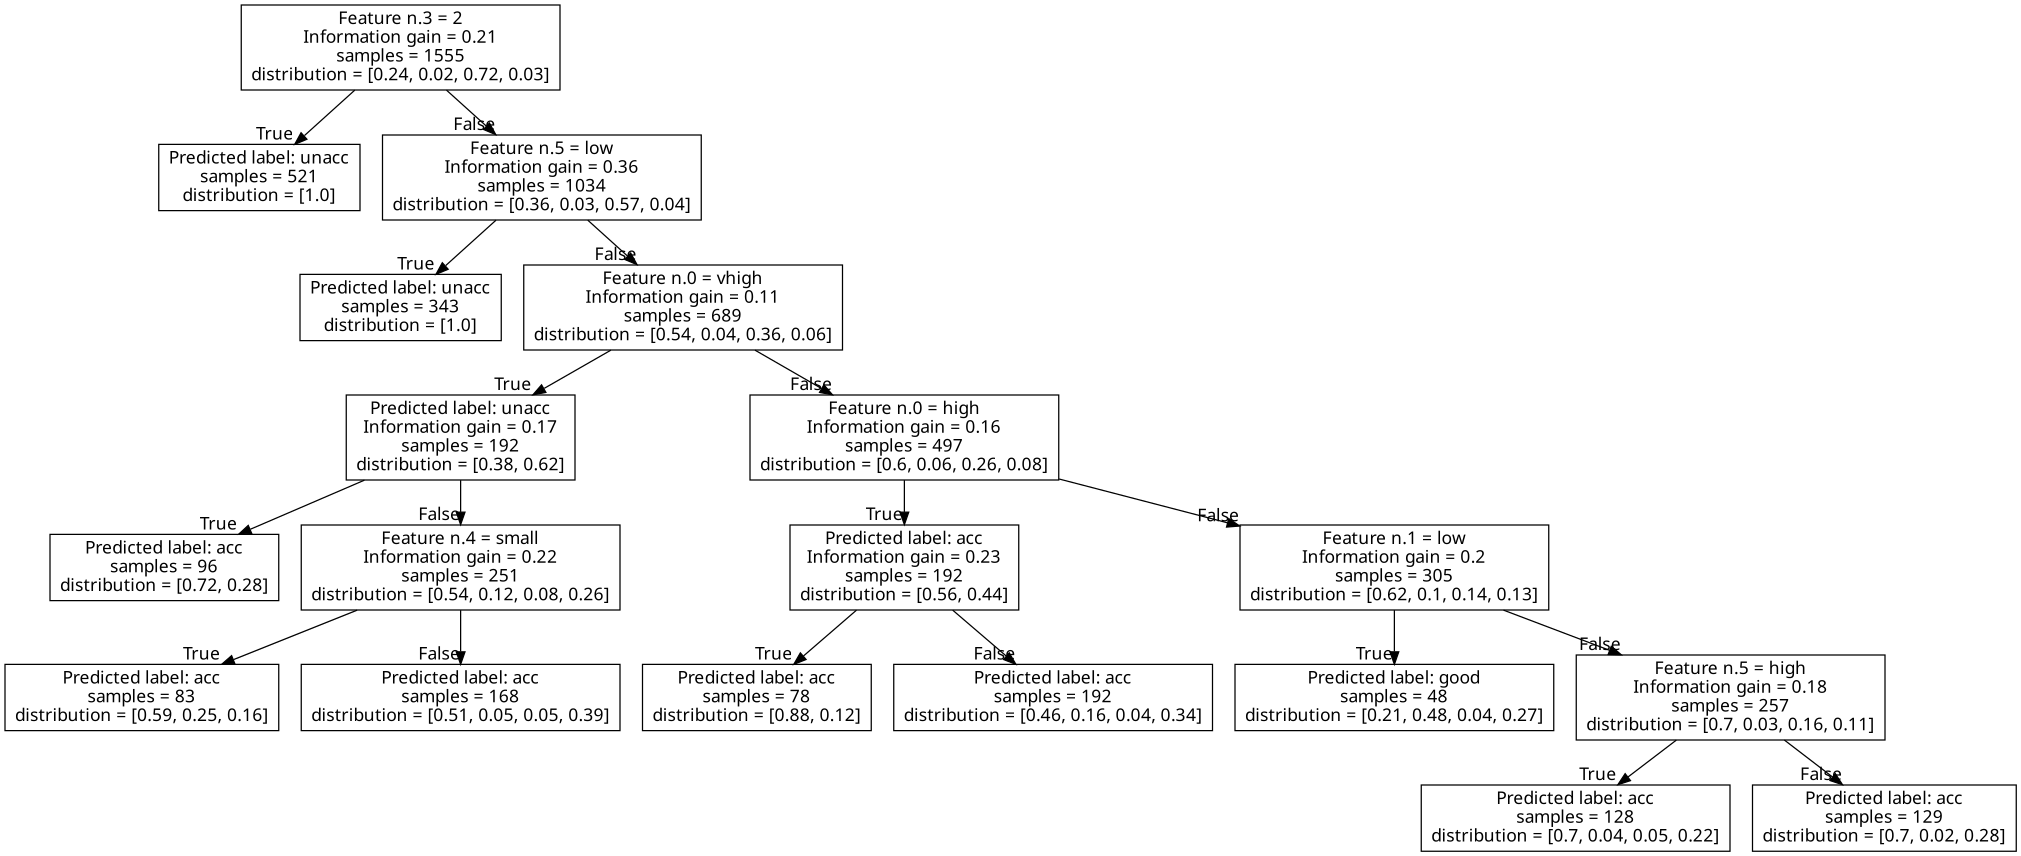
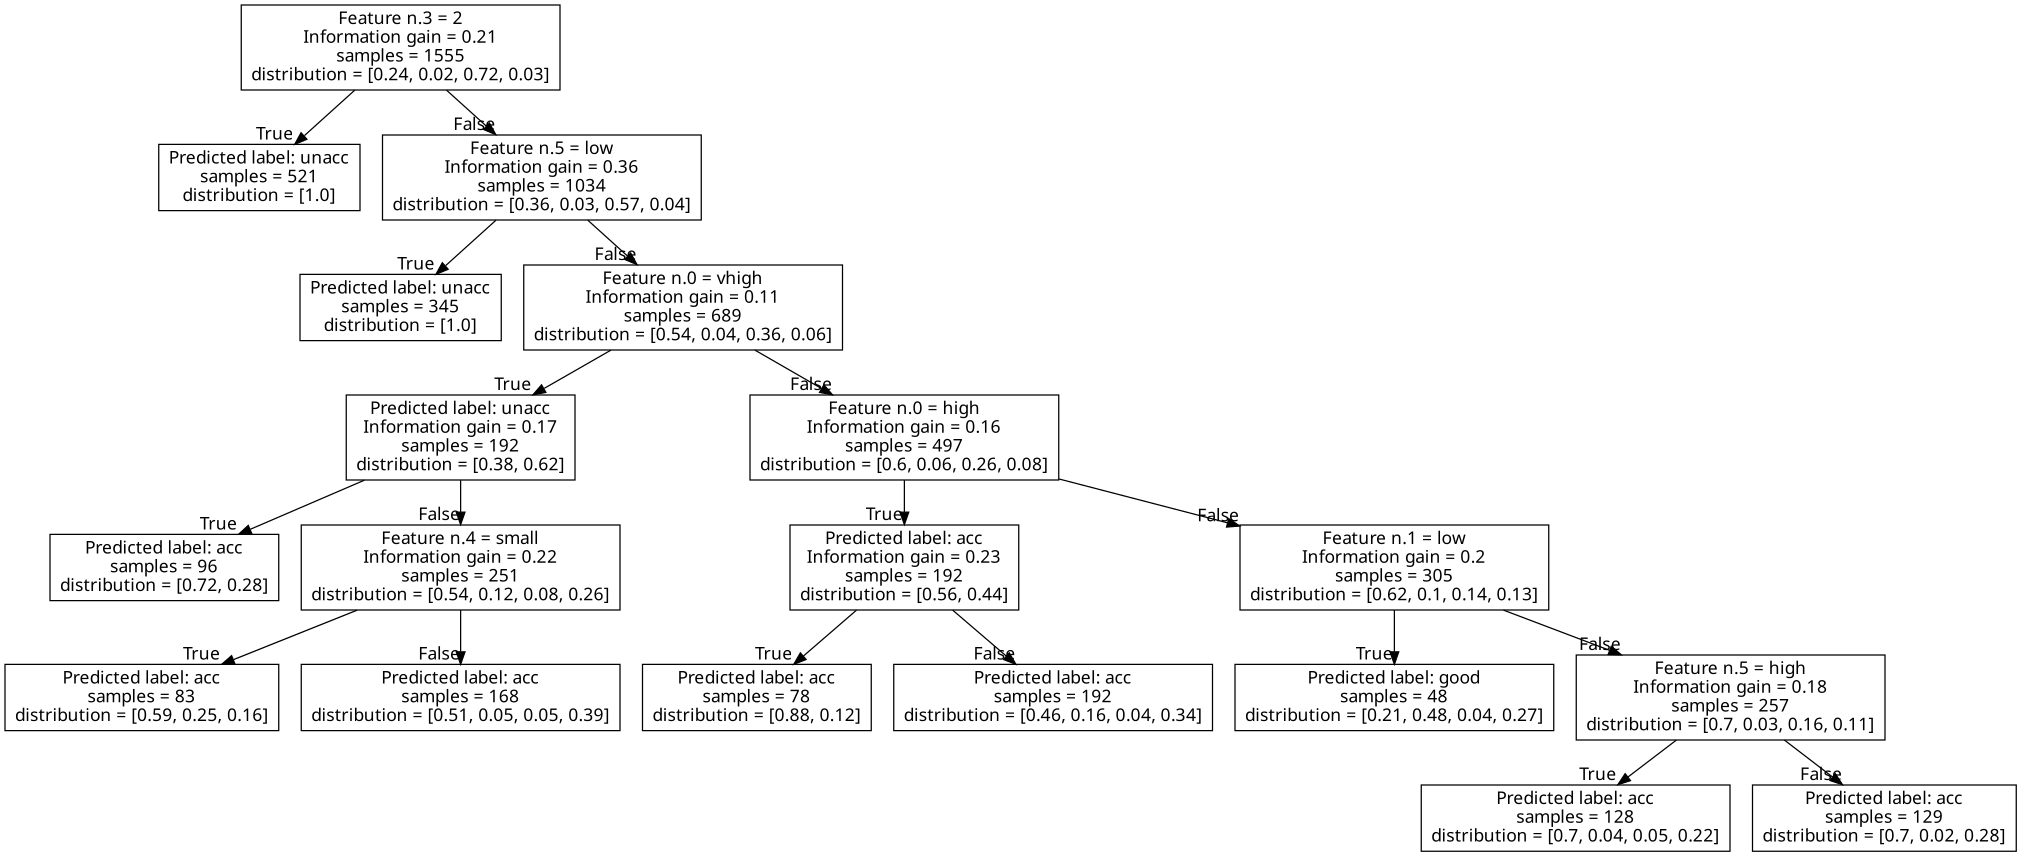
node "Predicted label: unacc samples = 343 distribution = [1.0]": label "Predicted label: unacc samples = 343 distribution = [1.0]" -> "Predicted label: unacc samples = 345 distribution = [1.0]"
